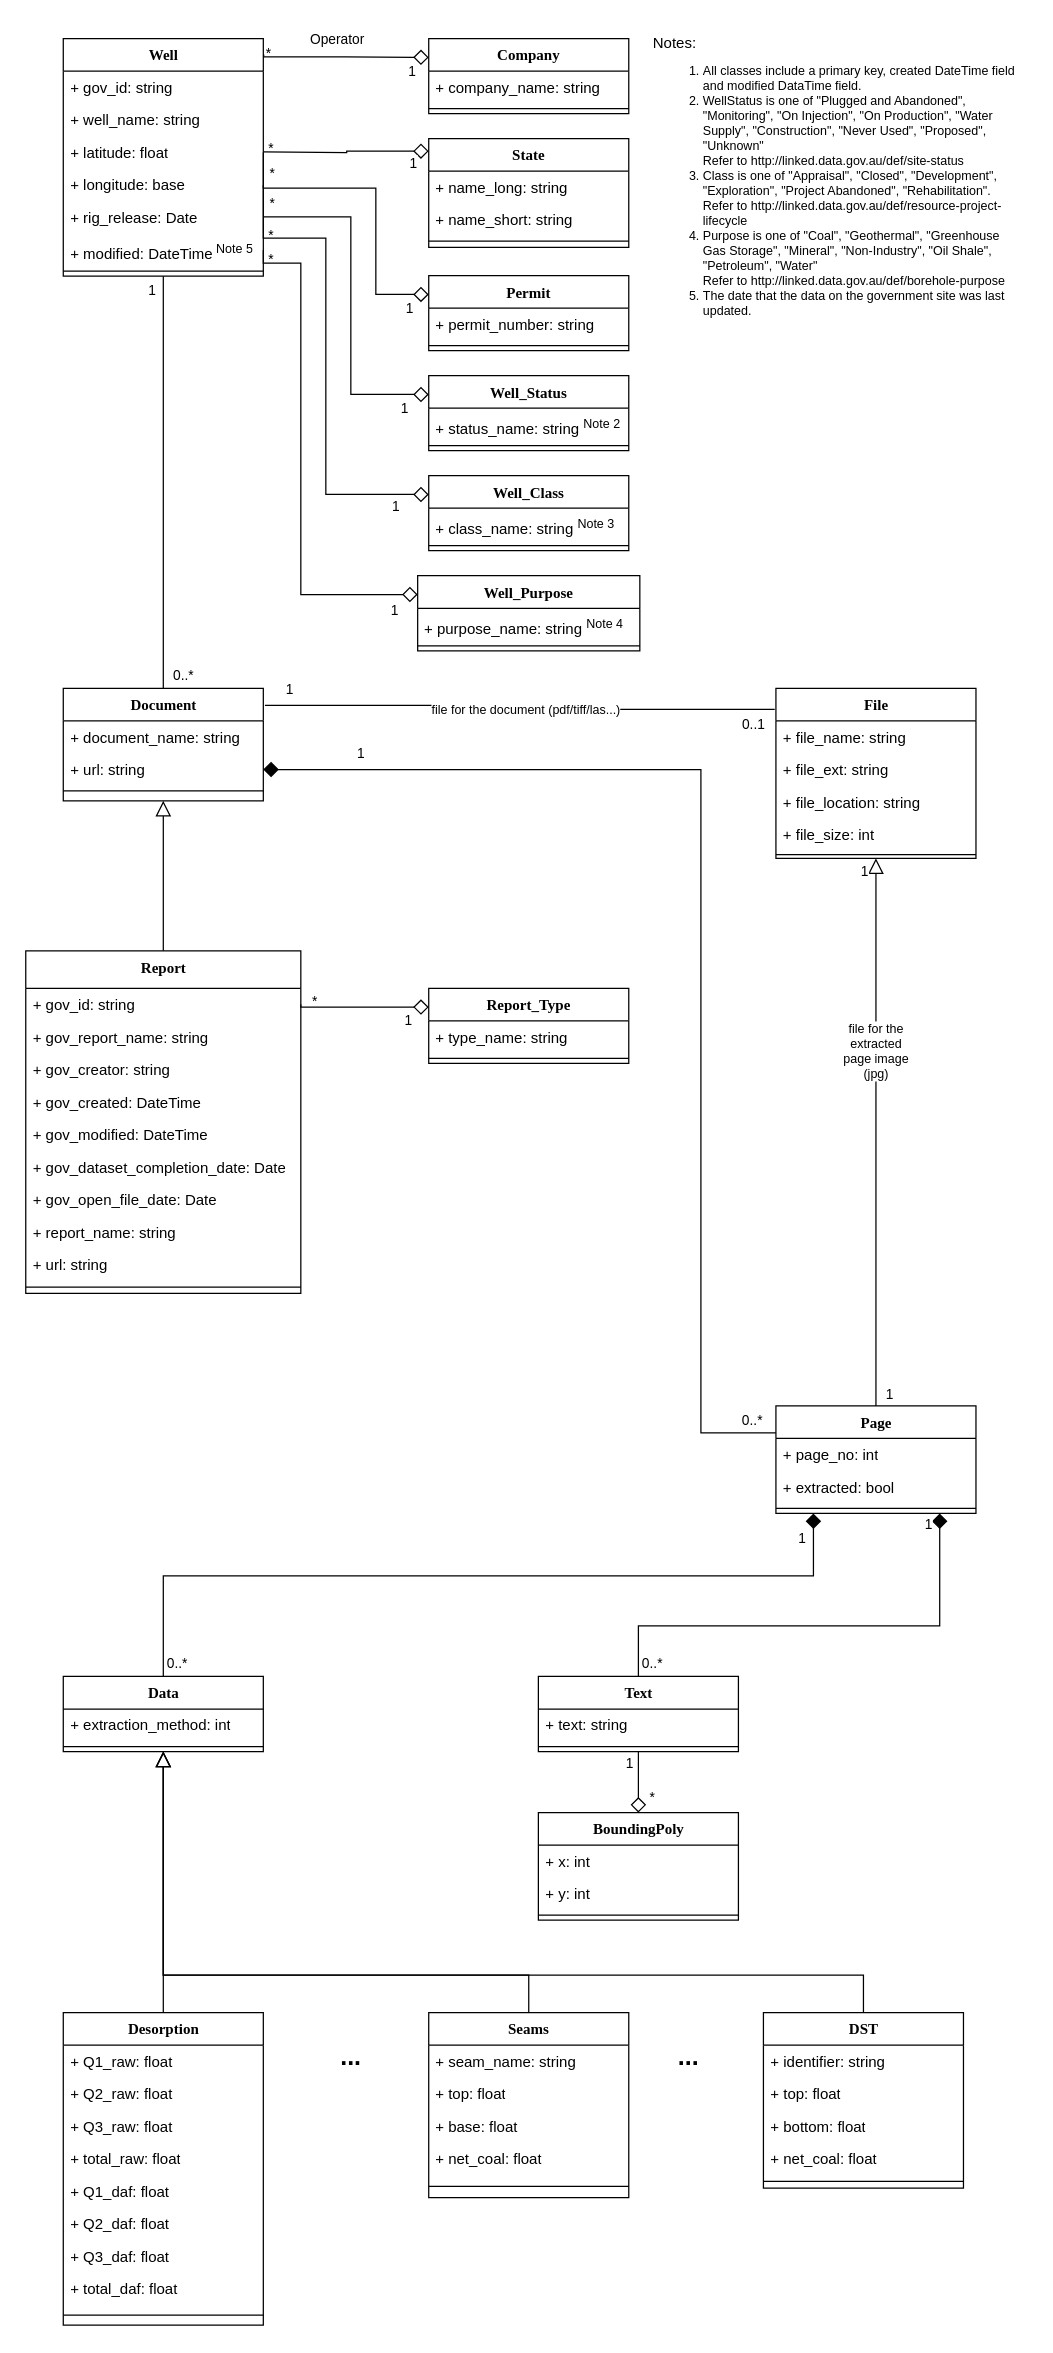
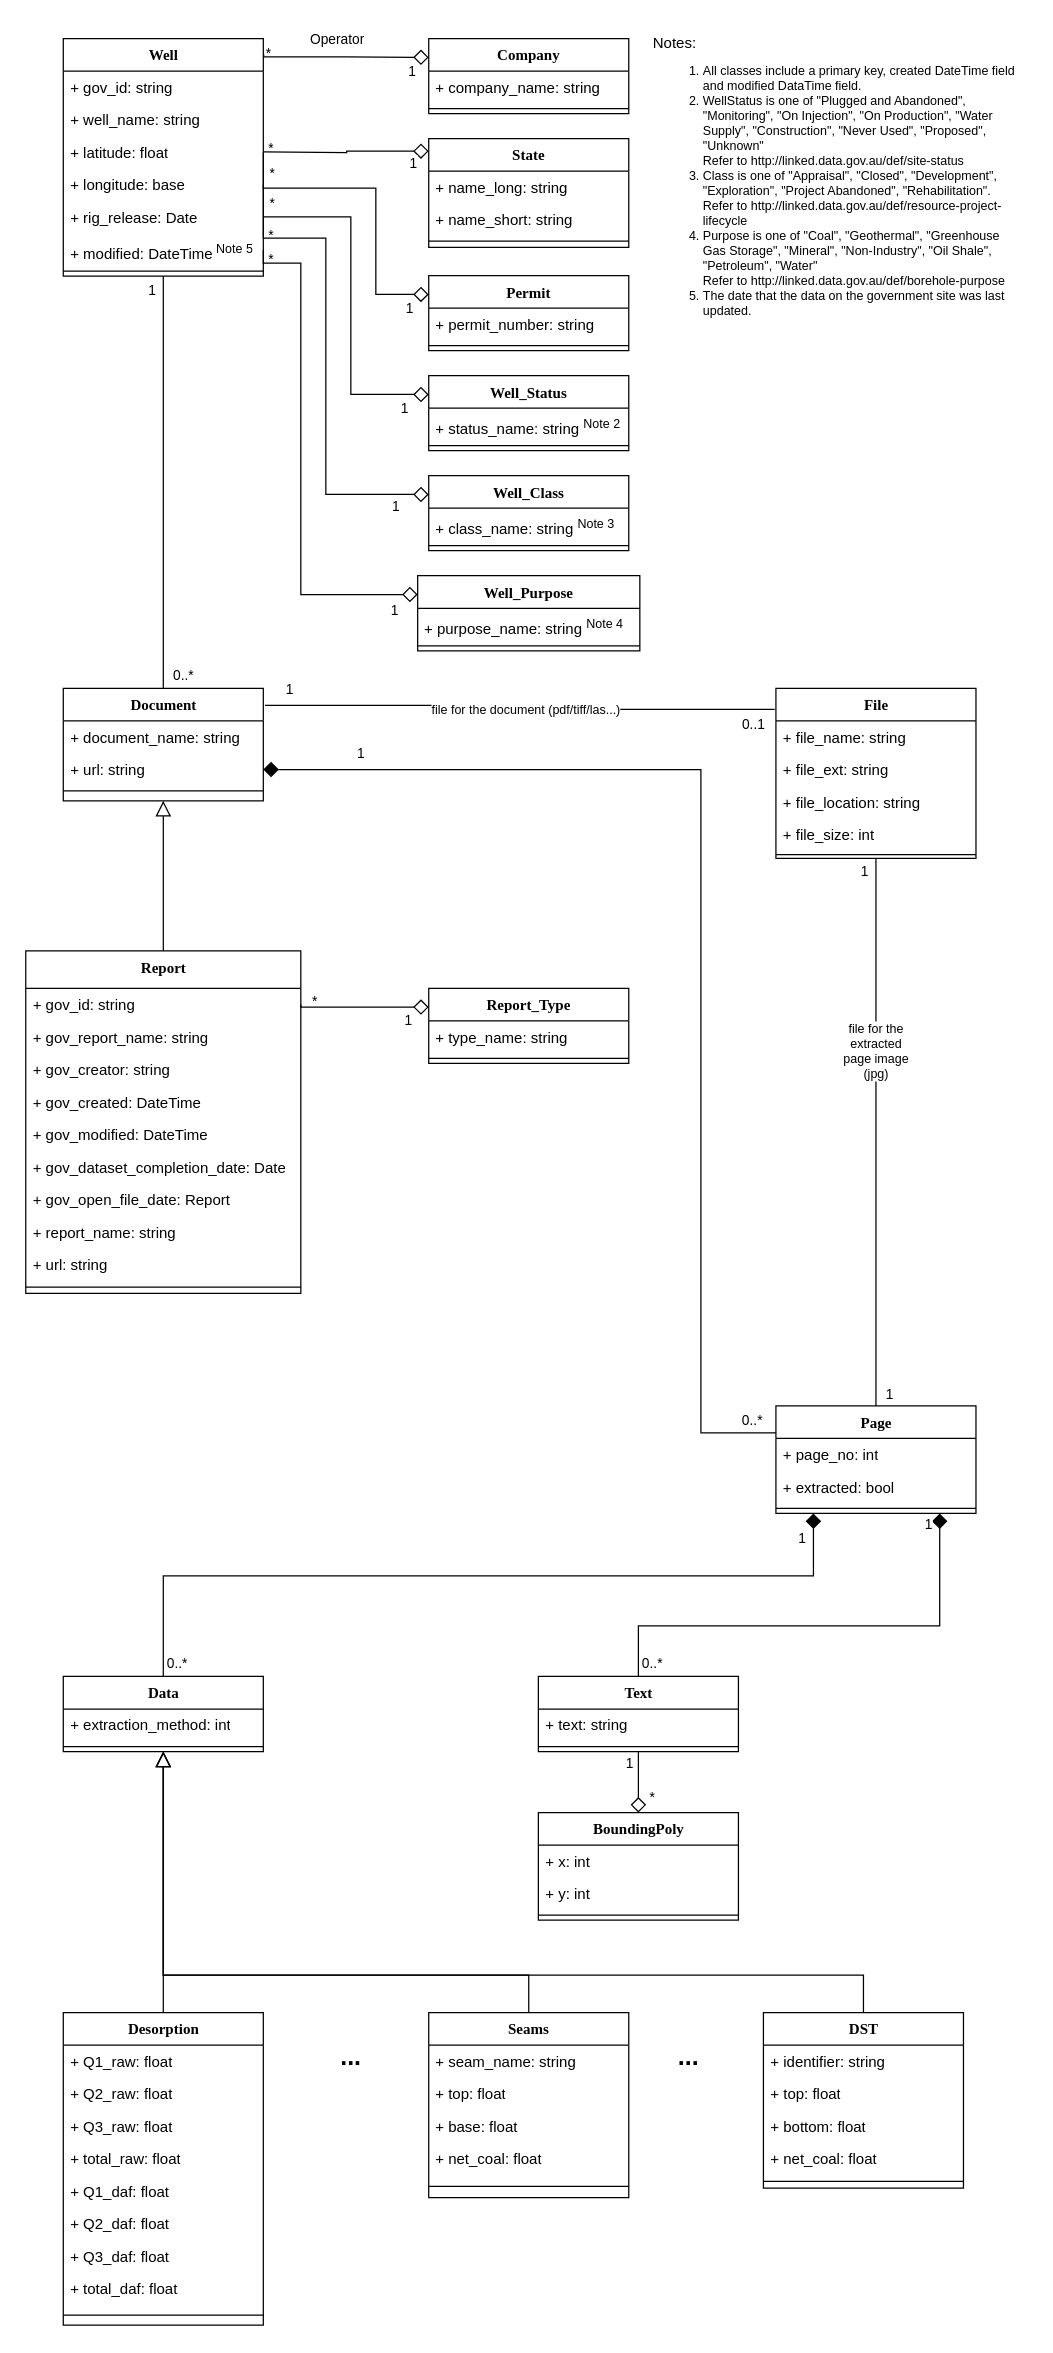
edge "Page" -> "File": arrowhead block -> none
node "+ gov_open_file_date: Date": label "+ gov_open_file_date: Date" -> "+ gov_open_file_date: Report"
